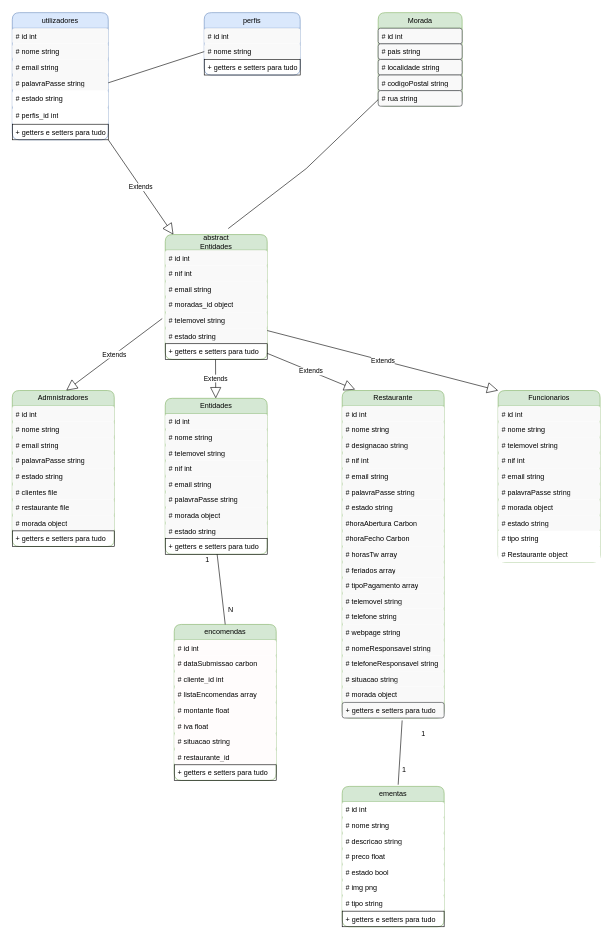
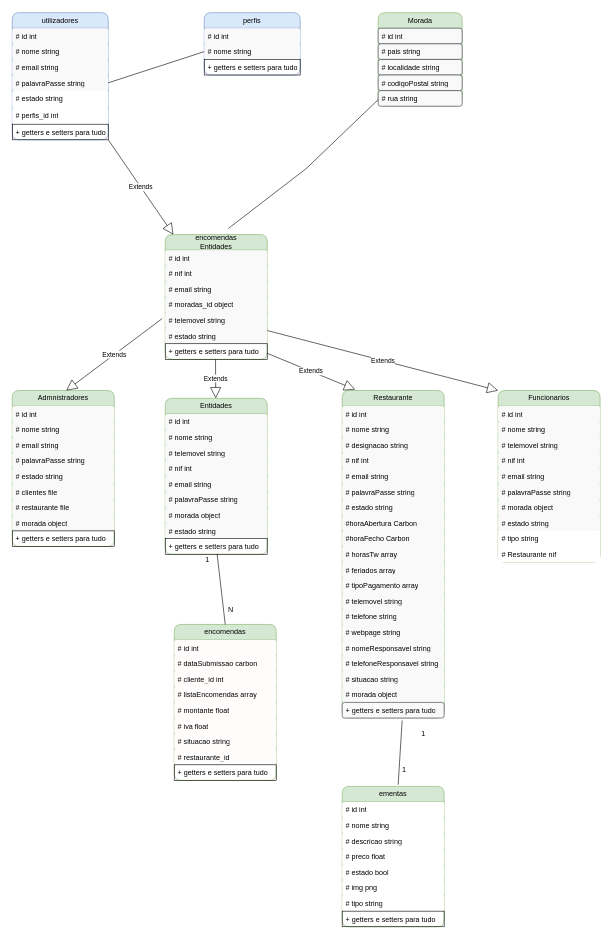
node "abstract Entidades": label "abstract Entidades" -> "encomendas Entidades"
node "# Restaurante object": label "# Restaurante object" -> "# Restaurante nif"
